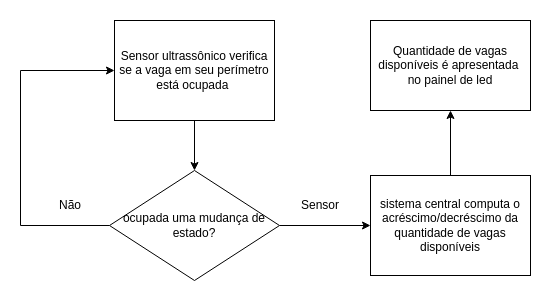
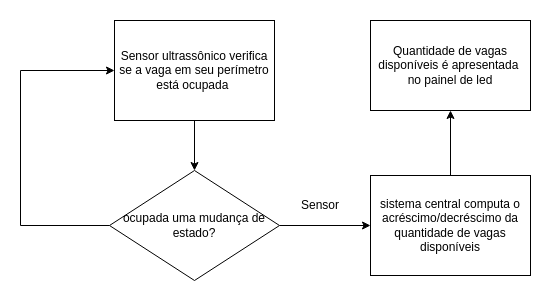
node "Não": removed
